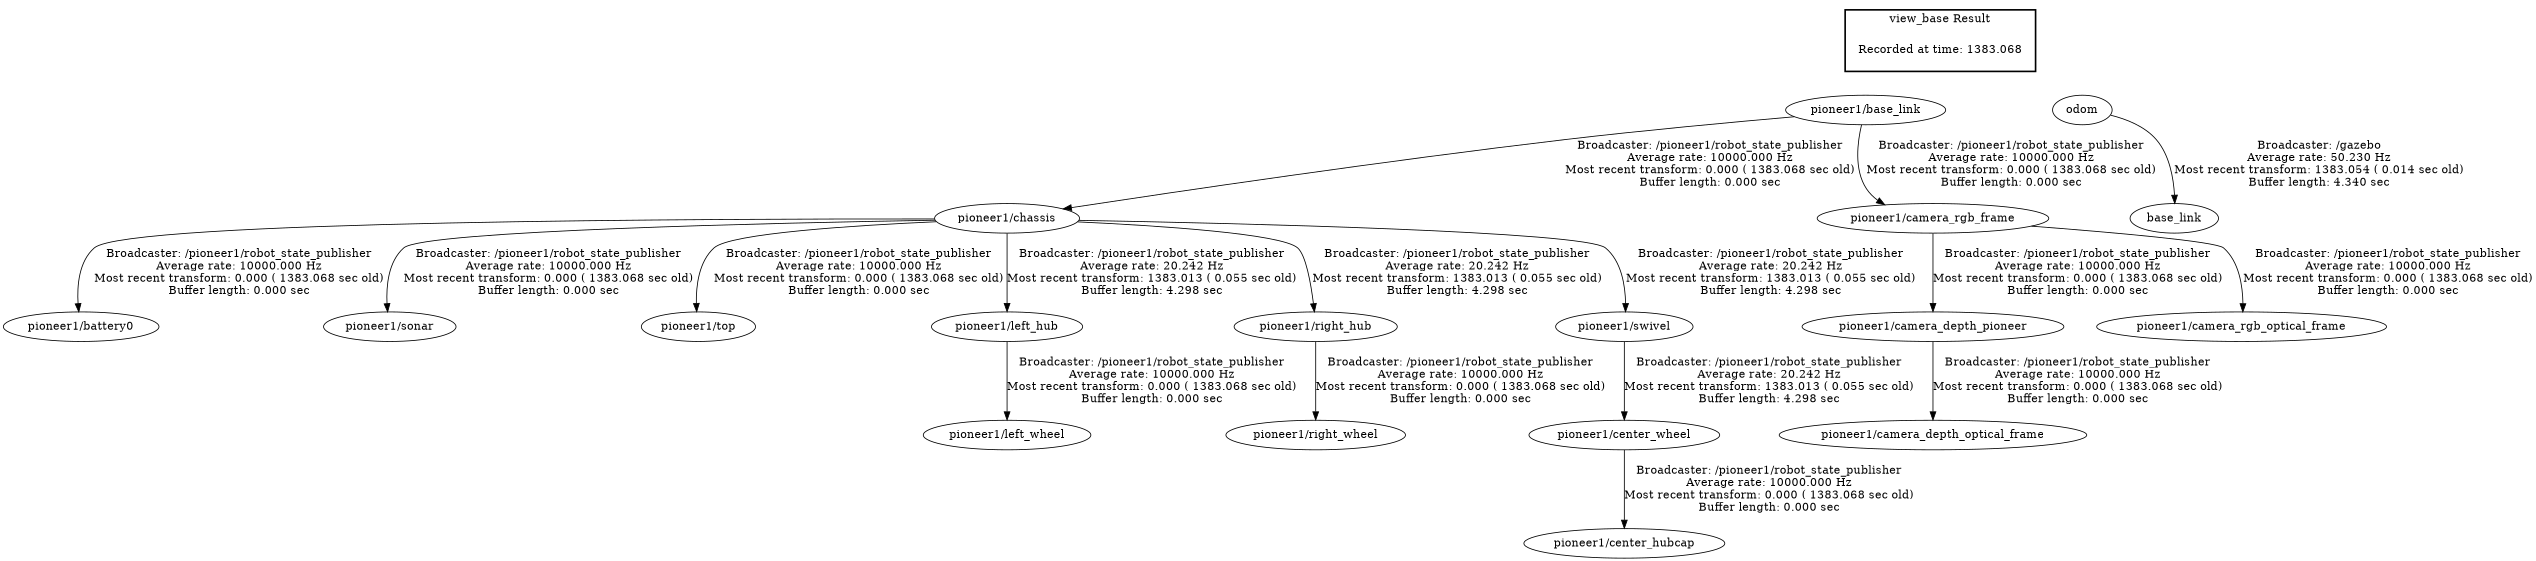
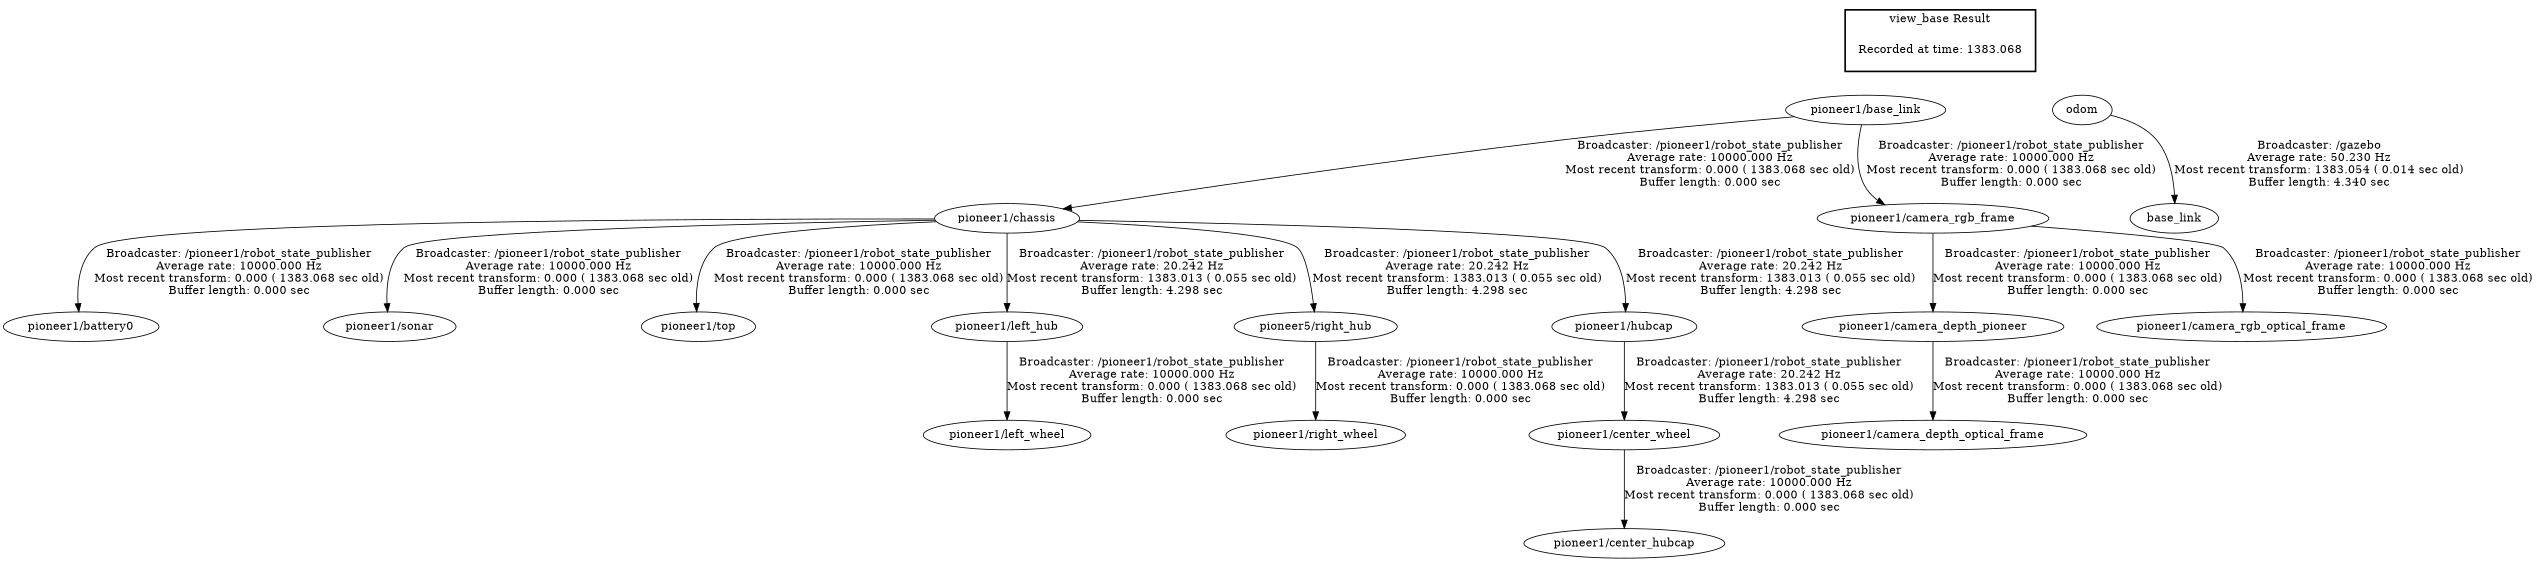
node "pioneer1/right_hub": label "pioneer1/right_hub" -> "pioneer5/right_hub"
node "pioneer1/swivel": label "pioneer1/swivel" -> "pioneer1/hubcap"
